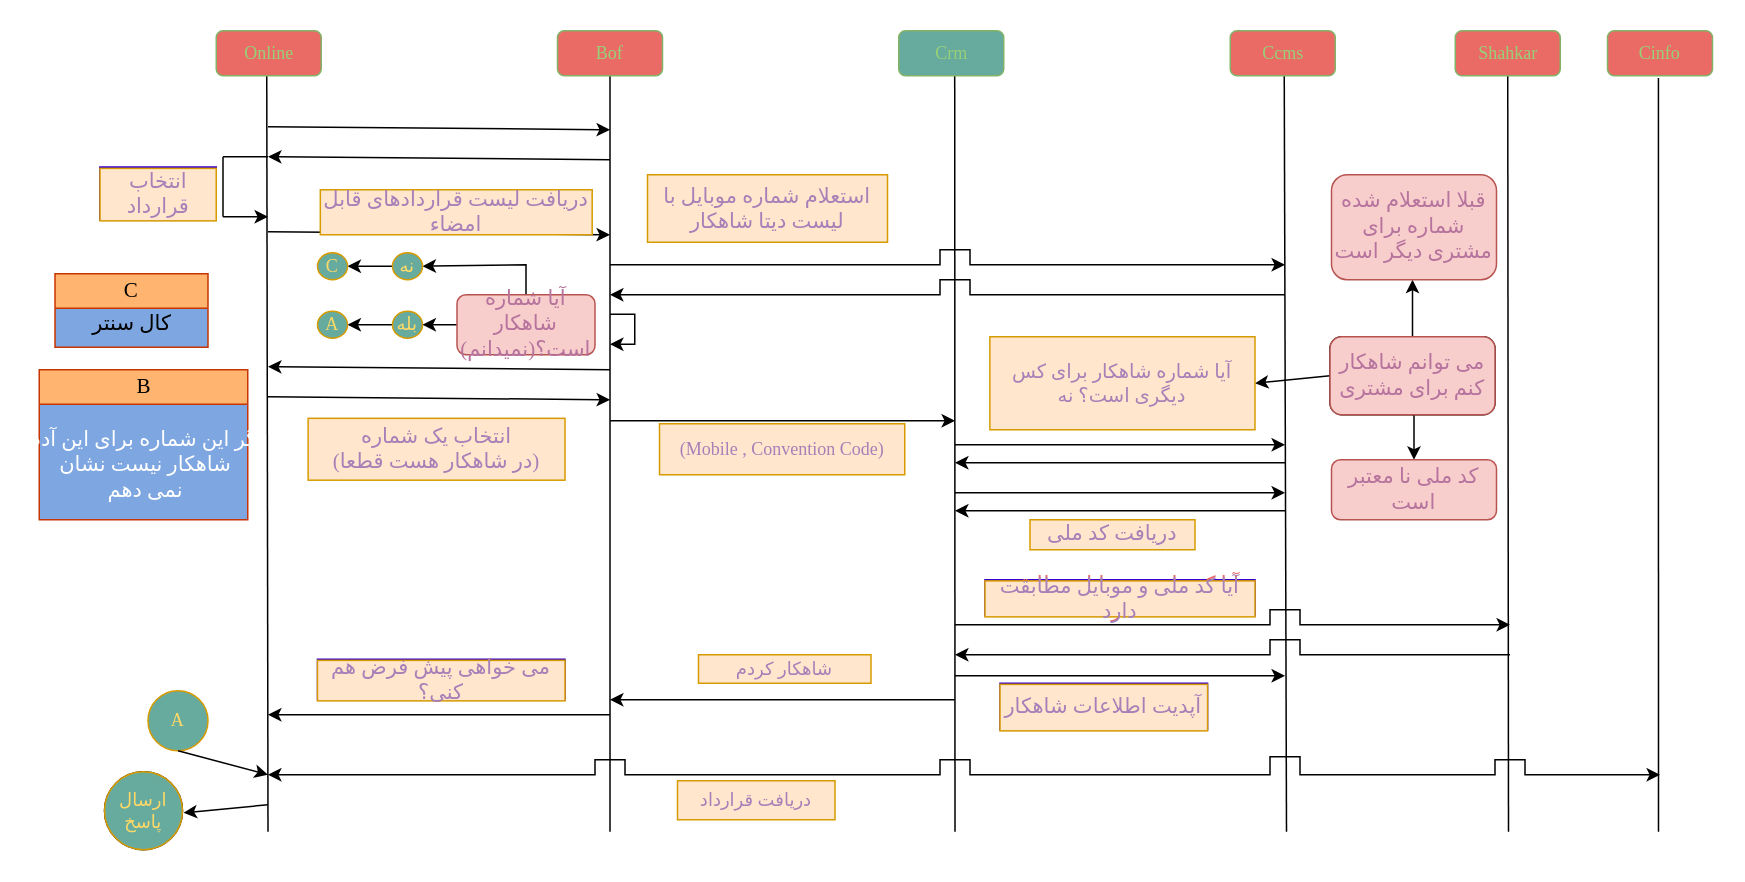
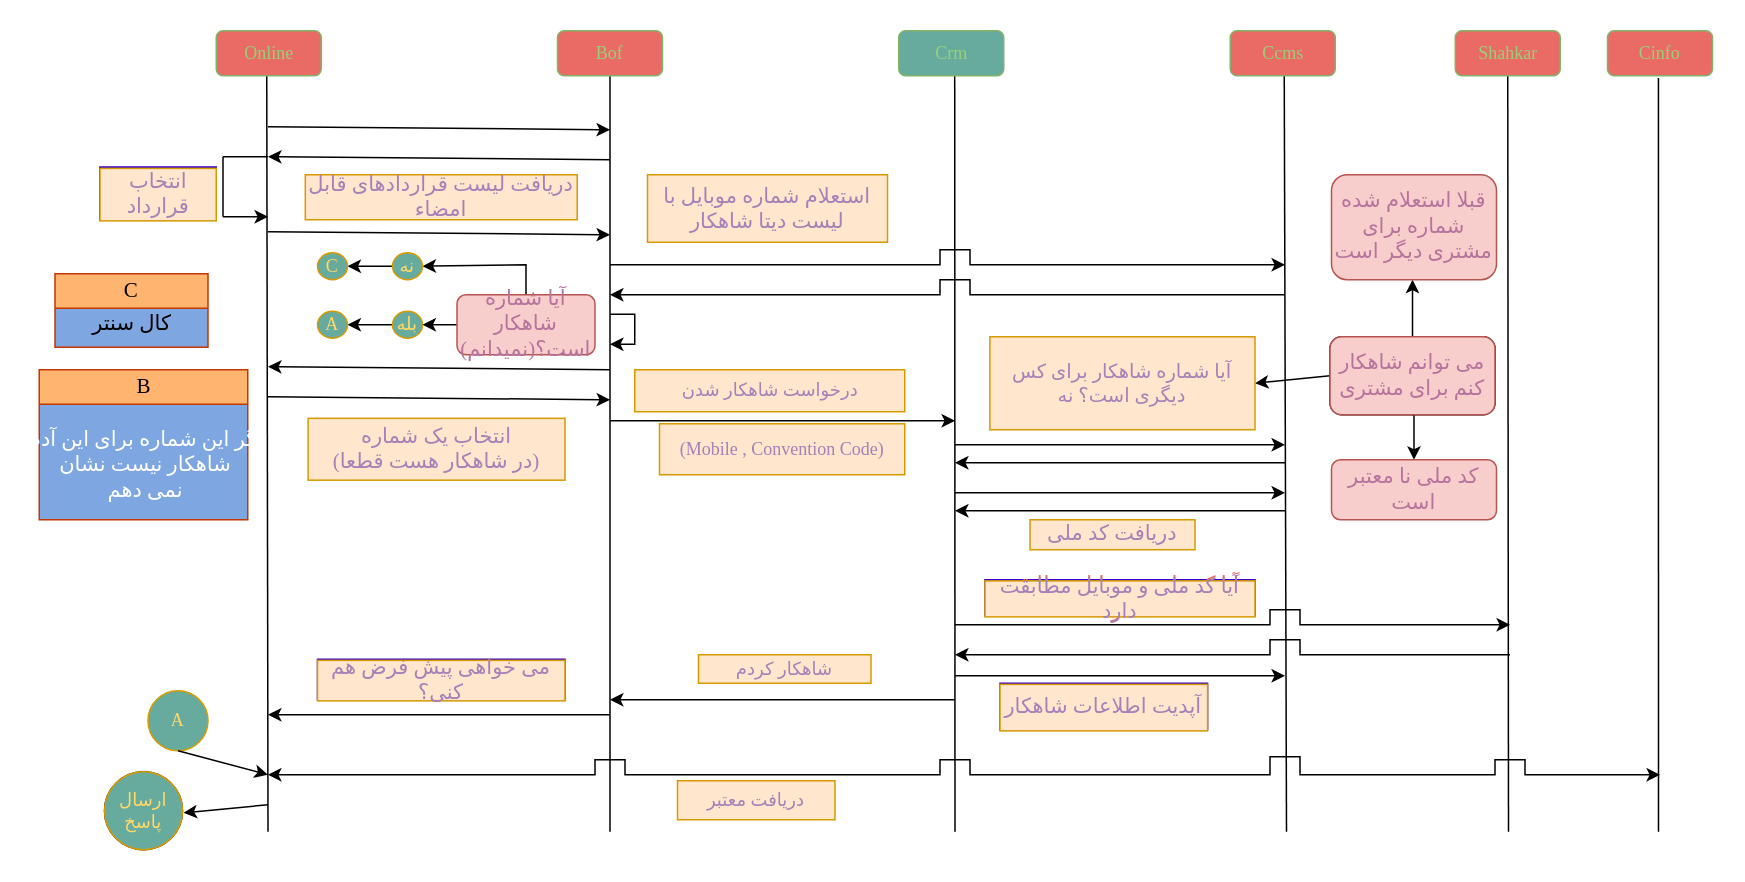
node "دریافت لیست قراردادهای قابل امضاء": moved (456, 212) -> (441, 197)
node "درخواست شاهکار شدن": added
node "دریافت قرارداد": label "دریافت قرارداد" -> "دریافت معتبر"
